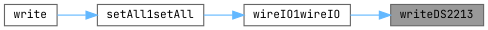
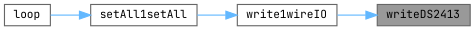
node "write": label "write" -> "loop"
node "wireIO1wireIO": label "wireIO1wireIO" -> "write1wireIO"
node "writeDS2213": label "writeDS2213" -> "writeDS2413"
